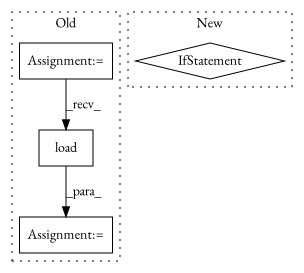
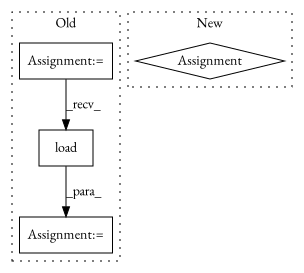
node "IfStatement": label "IfStatement" -> "Assignment"
